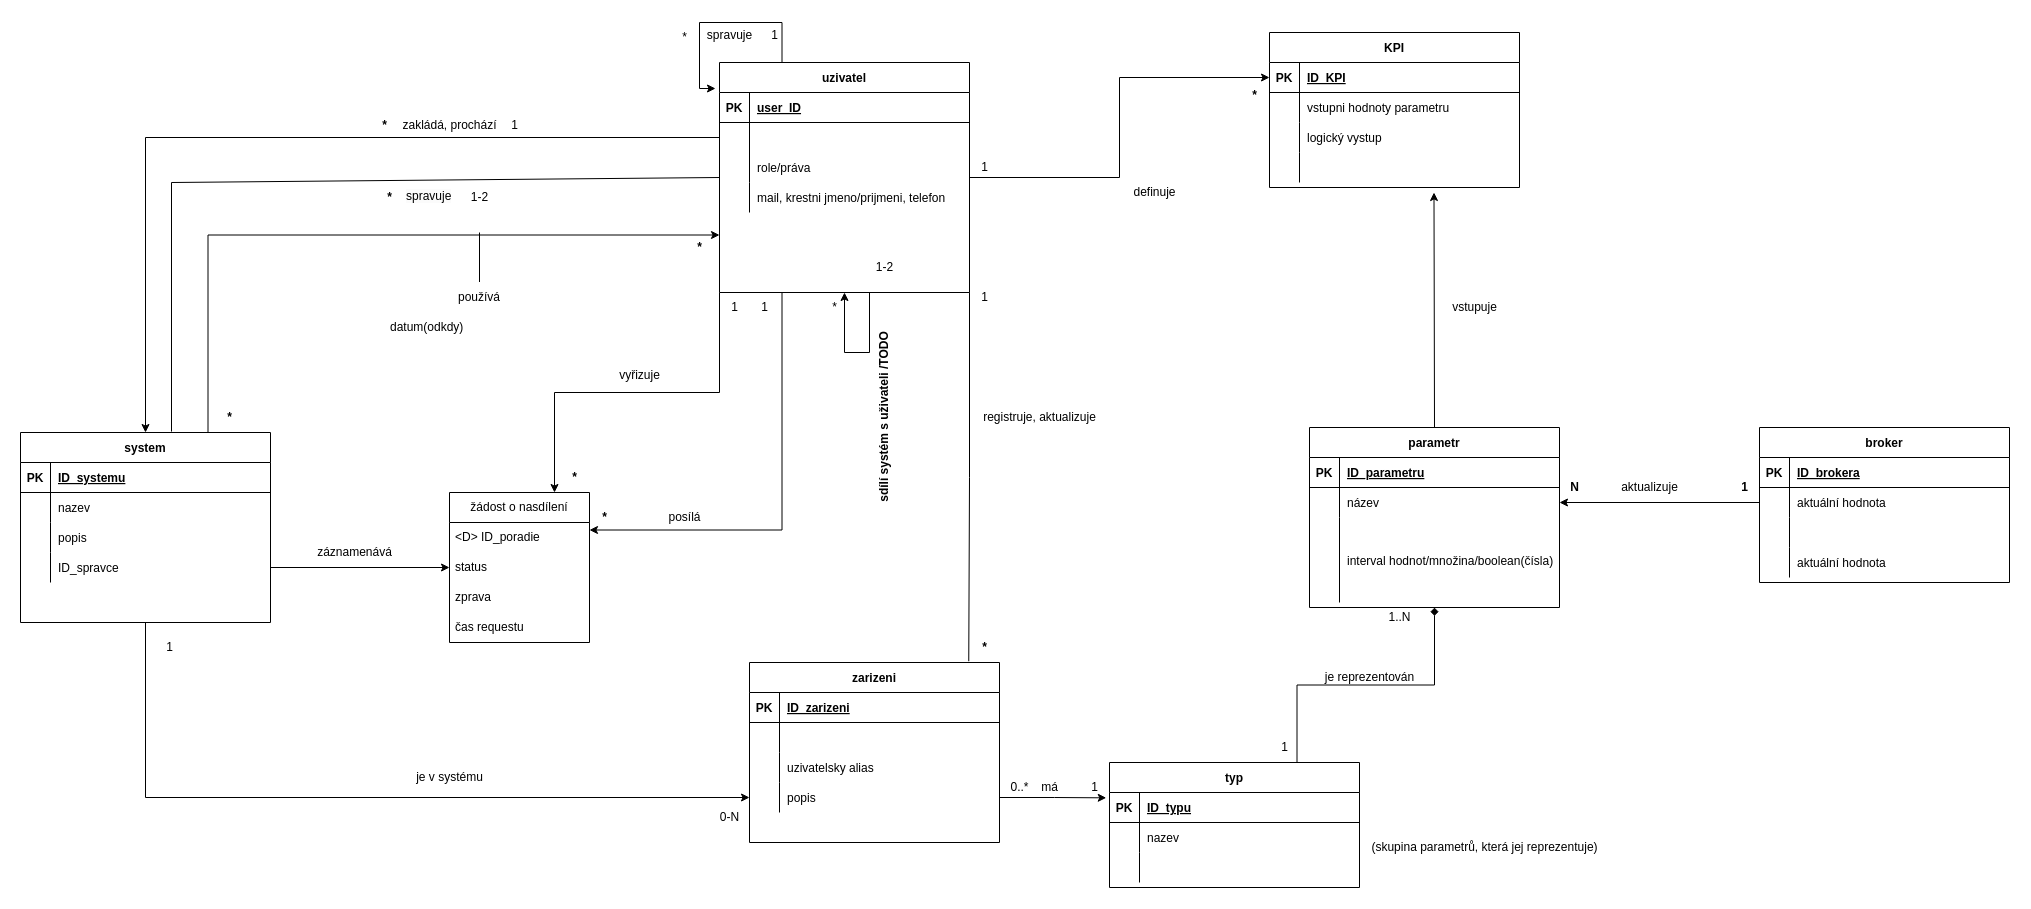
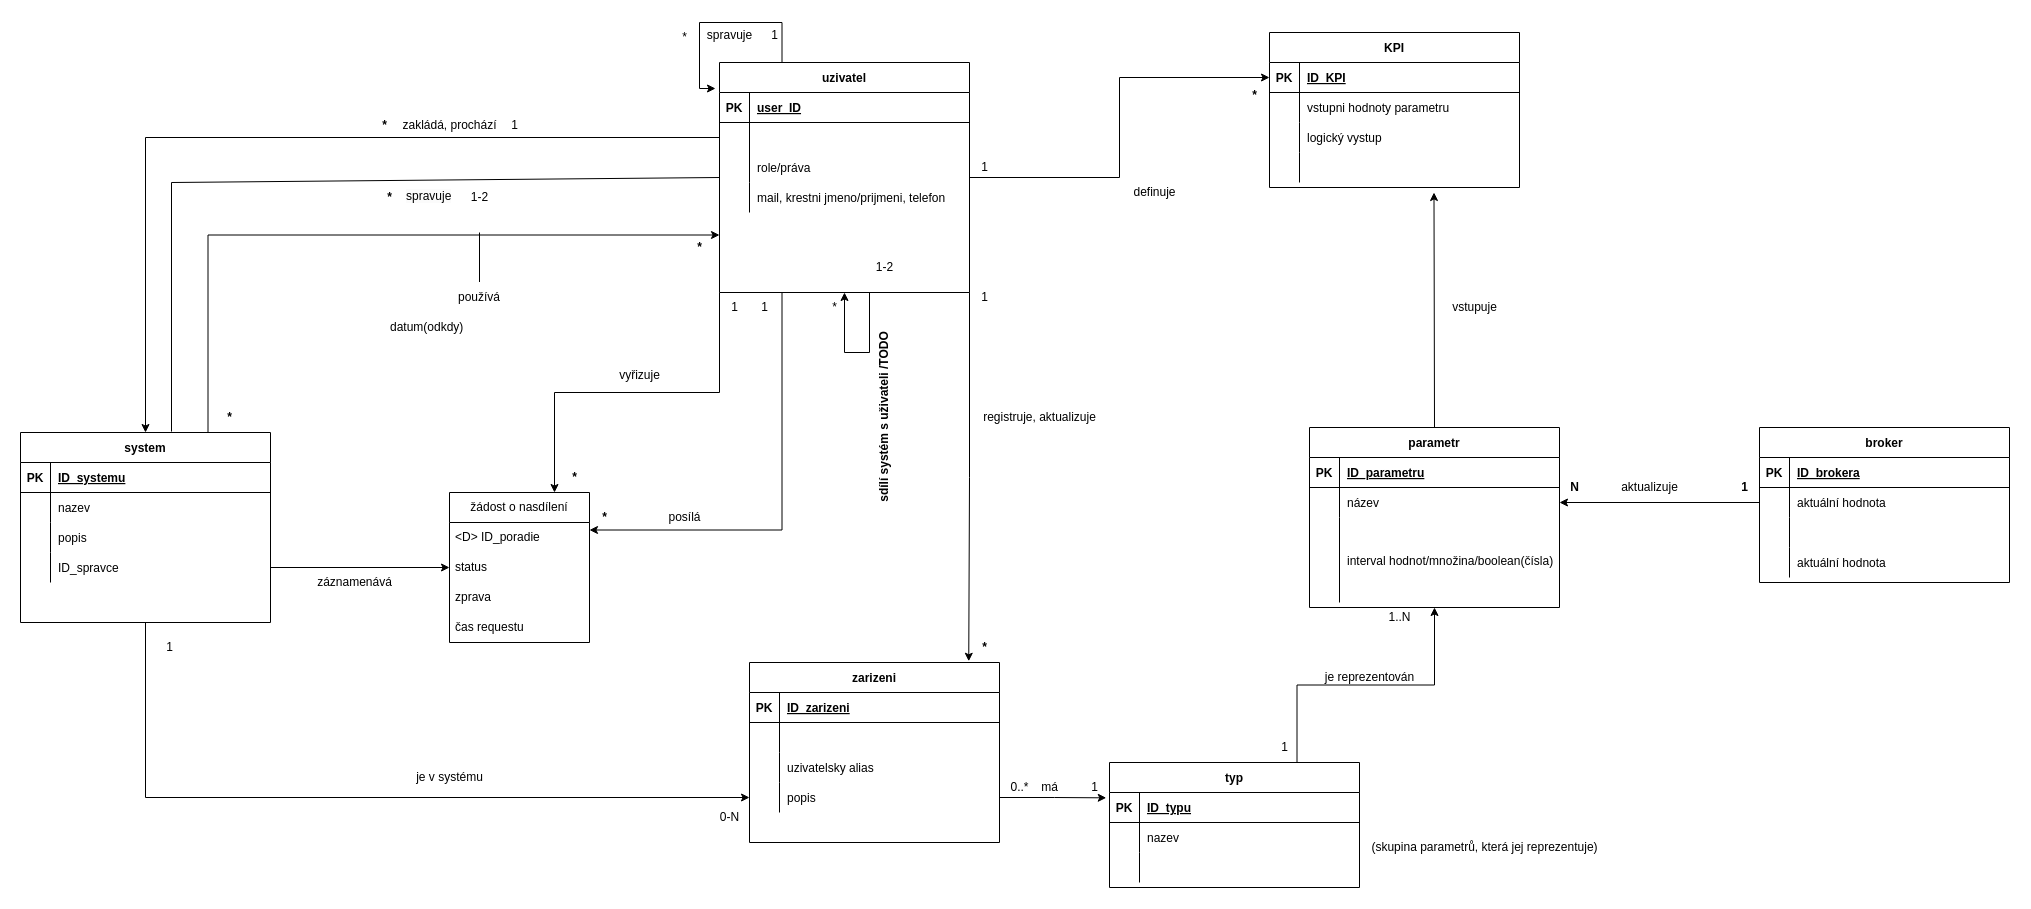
node "záznamenává": moved (355, 553) -> (355, 583)
edge "typ" -> "parametr": arrowhead diamond -> classic
edge "uzivatel" -- "zarizeni": arrowhead none -> classic
